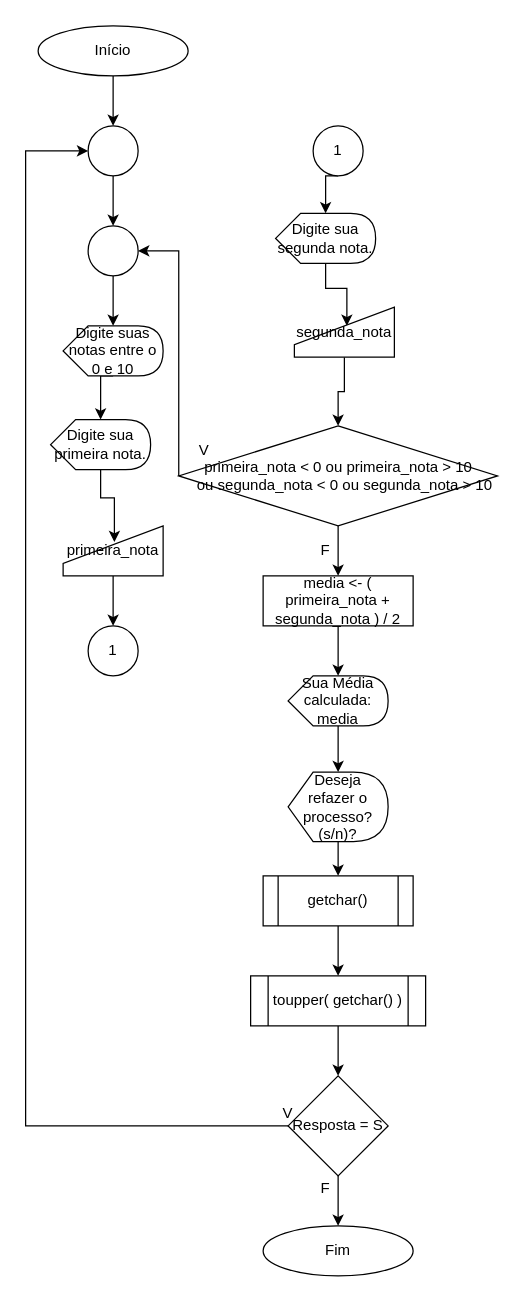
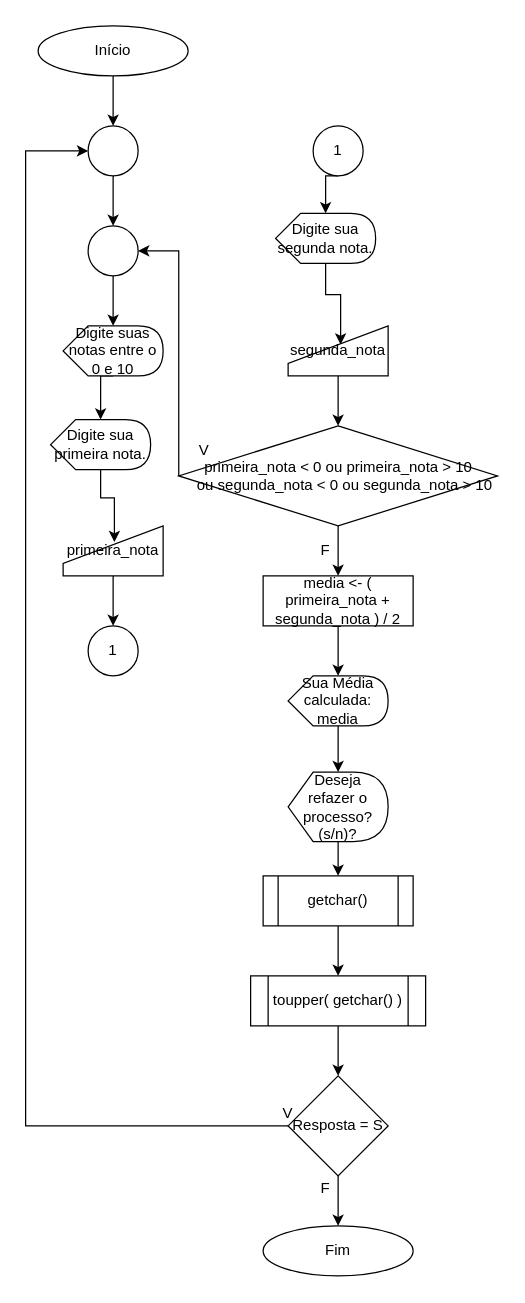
node "segunda_nota": moved (344, 332) -> (338, 351)
